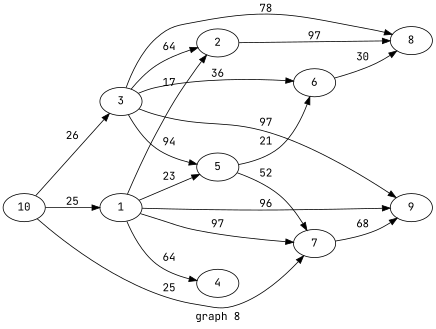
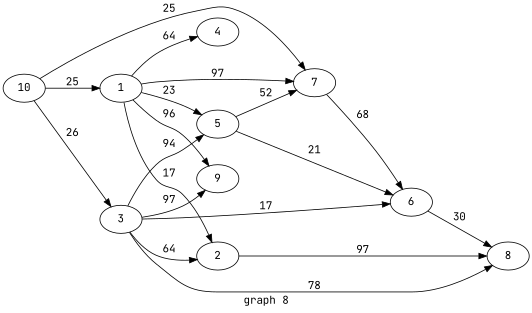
edge "3" -> "6": label " 36 " -> " 17 "
edge "7" -> "9": now "7" -> "6"
